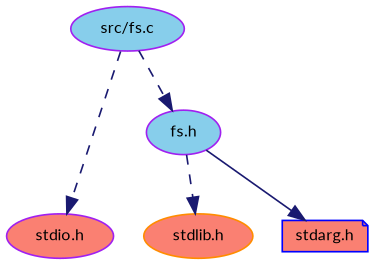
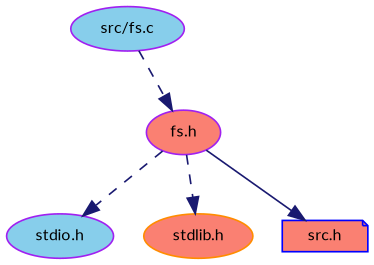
edge "src/fs.c" -> "stdio.h": now "fs.h" -> "stdio.h"
node "fs.h": fillcolor skyblue -> salmon
node "stdio.h": fillcolor salmon -> skyblue
node "stdarg.h": label "stdarg.h" -> "src.h"
